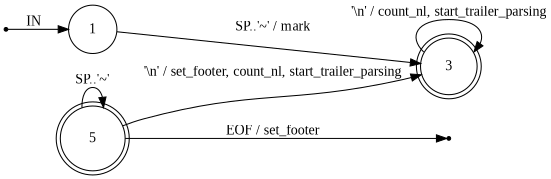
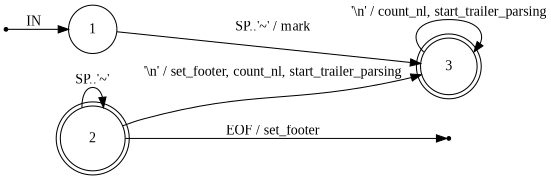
node "5": label "5" -> "2"
